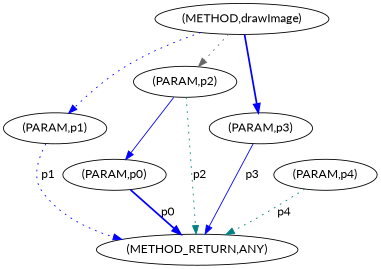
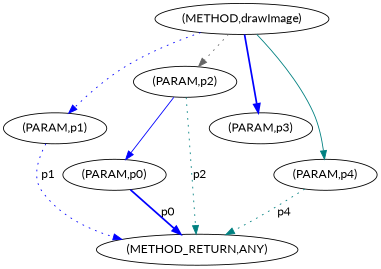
edge "(METHOD,drawImage)" -> "(PARAM,p4)": added
edge "(PARAM,p3)" -> "(METHOD_RETURN,ANY)": removed, label "p3"
